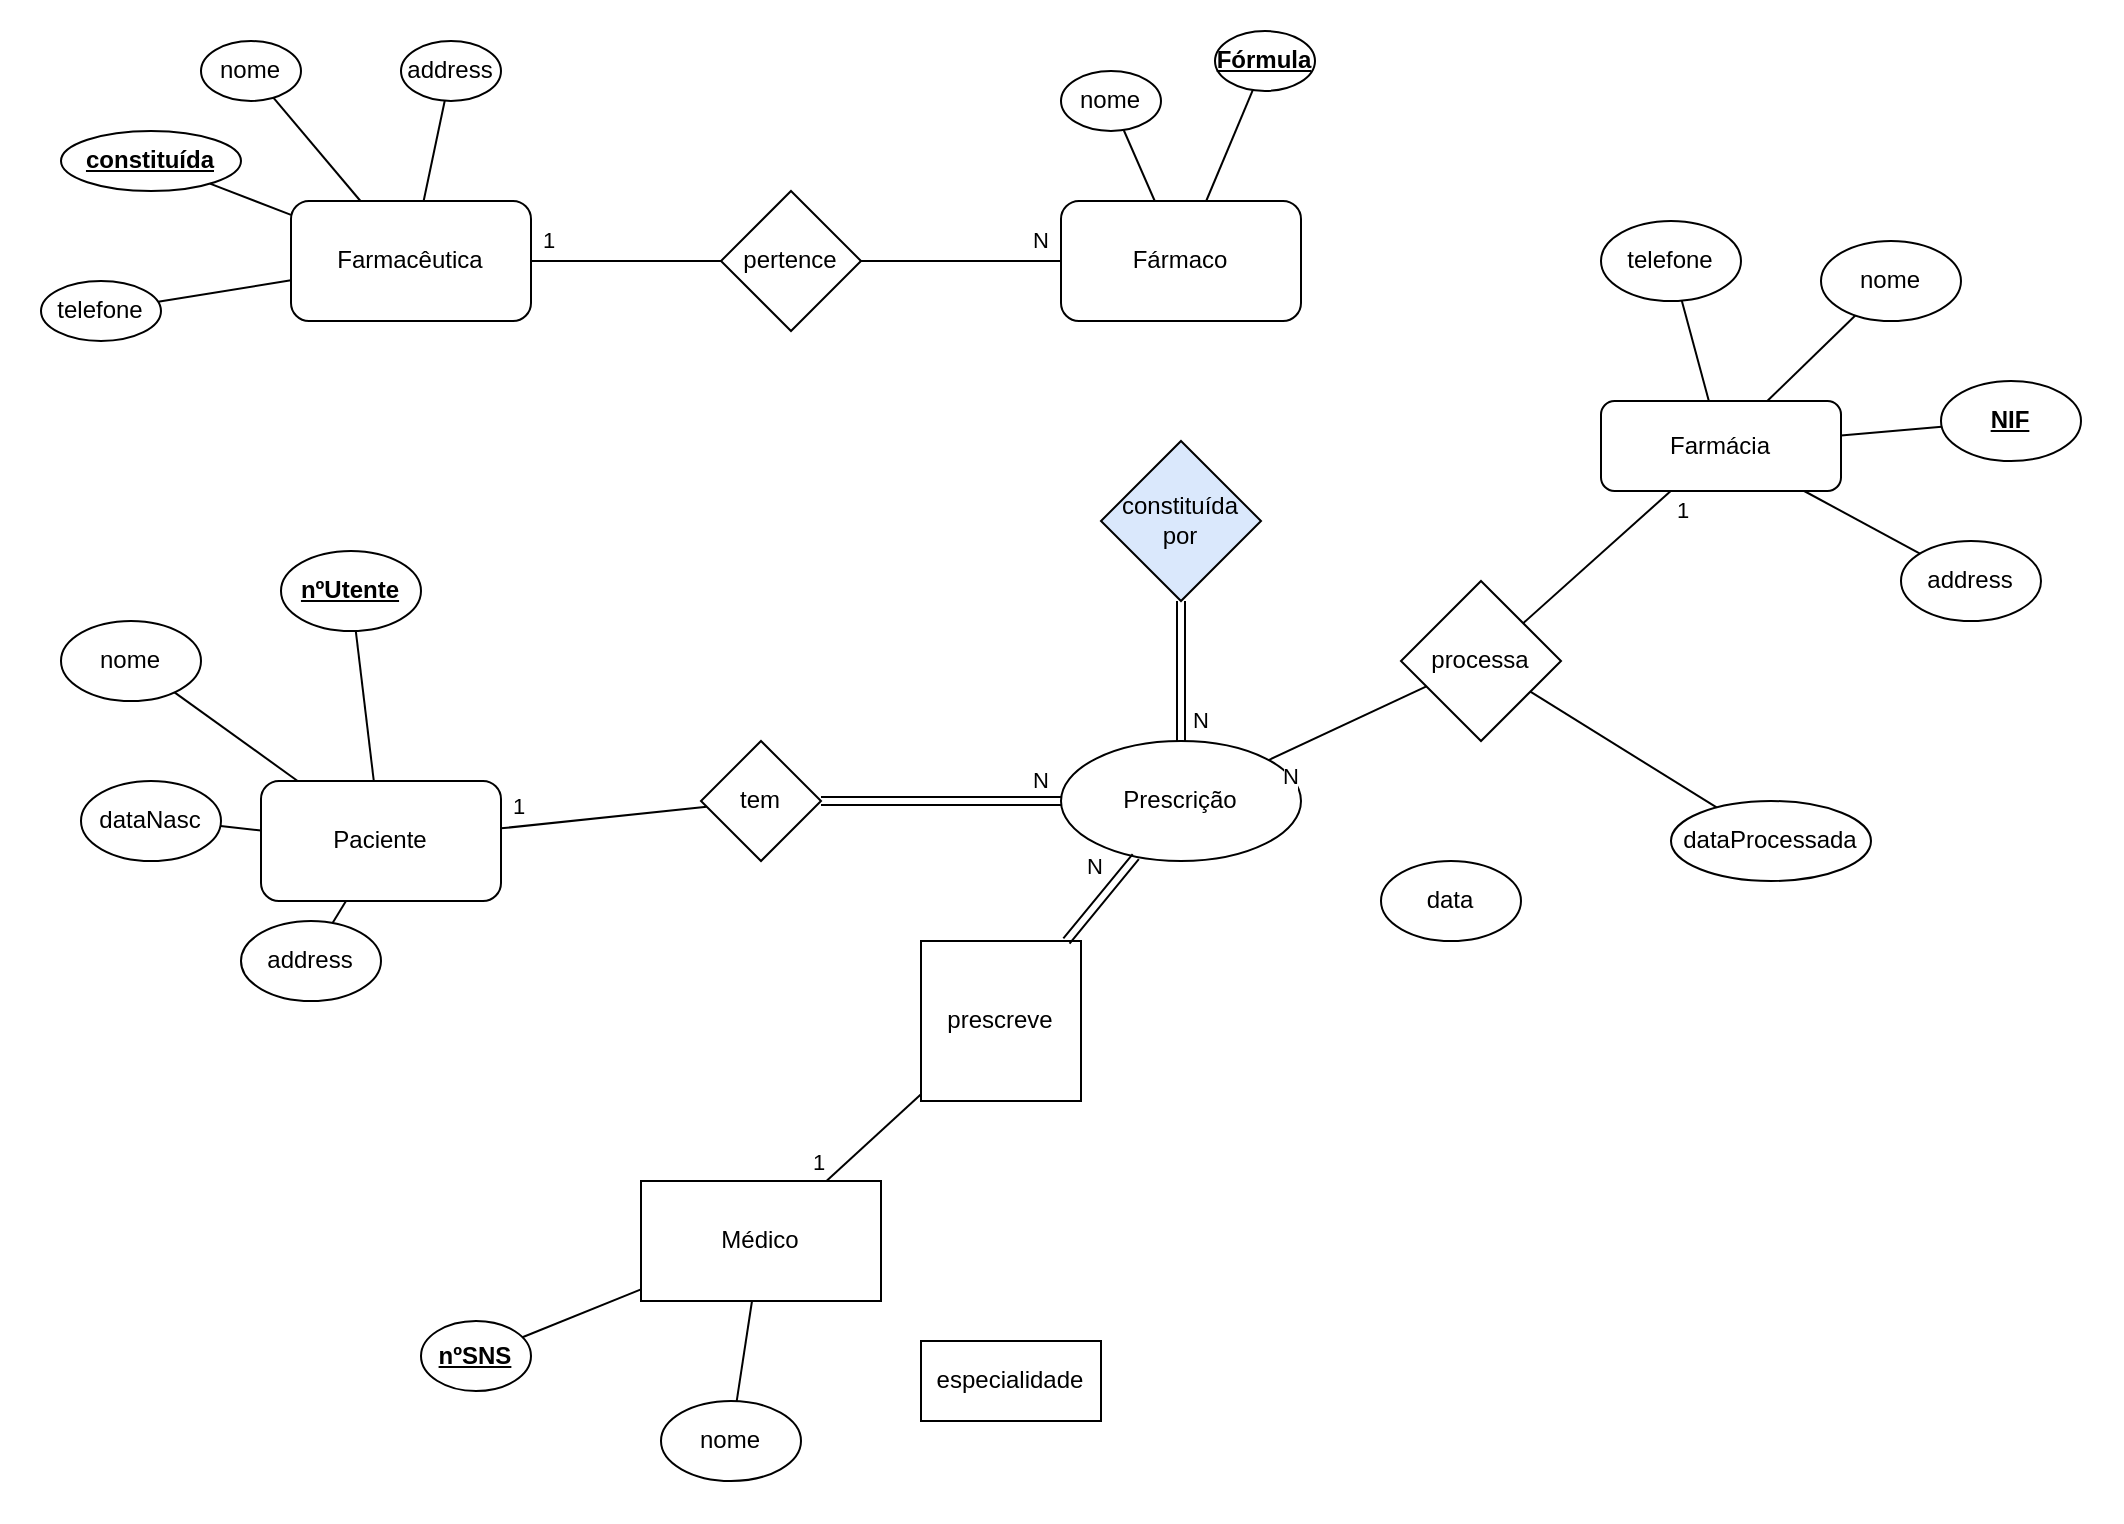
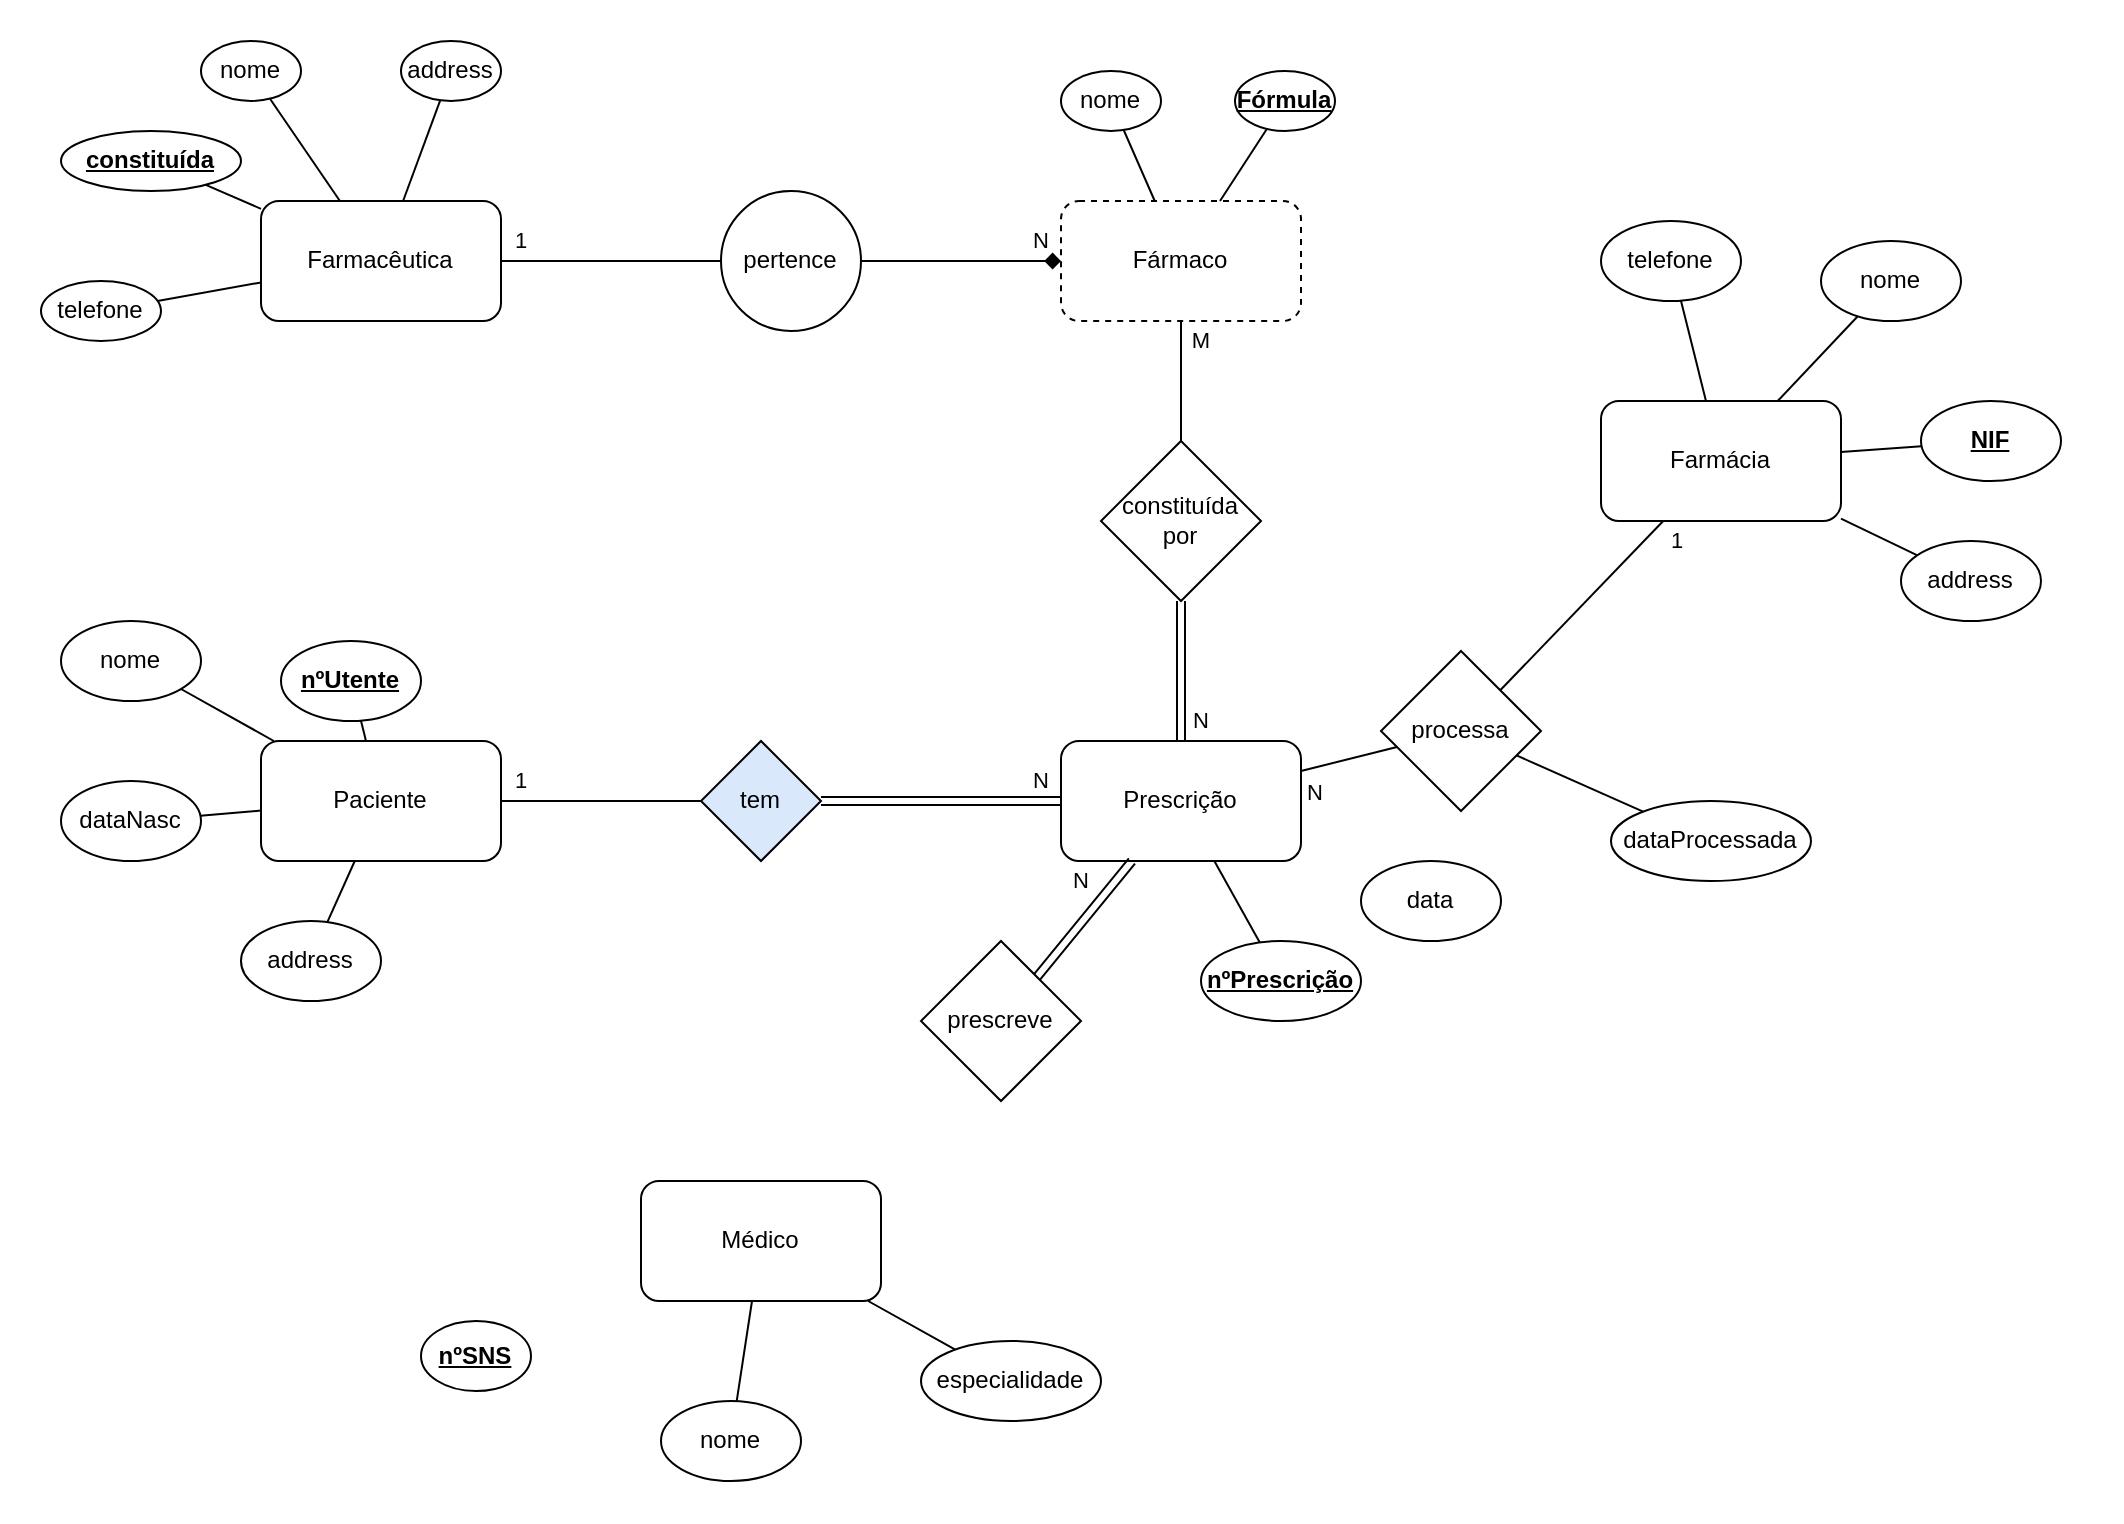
node "Fórmula": moved (1265, 61) -> (1285, 101)
node "Farmacêutica": moved (411, 261) -> (381, 261)
node "pertence": shape diamond -> ellipse
edge "pertence" -- "Fármaco": arrowhead none -> diamond
node "Fármaco": style solid -> dashed
edge "Fármaco" -- "constituída por": added, label "M"
node "NIF": moved (2011, 421) -> (1991, 441)
node "Farmácia": size 240x90 -> 240x120
node "constituída por": fillcolor #dae8fc -> #ffffff
node "nºUtente": moved (351, 591) -> (351, 681)
node "processa": moved (1481, 661) -> (1461, 731)
node "tem": fillcolor #ffffff -> #dae8fc
node "Prescrição": shape ellipse -> rounded rectangle
node "dataNasc": moved (151, 821) -> (131, 821)
node "Paciente": moved (381, 841) -> (381, 801)
node "dataProcessada": moved (1771, 841) -> (1711, 841)
node "data": moved (1451, 901) -> (1431, 901)
edge "Prescrição" -- "nºPrescrição": added
node "nºPrescrição": added
node "prescreve": shape rectangle -> diamond
edge "prescreve" -- "Médico": removed, label "1"
node "Médico": shape rectangle -> rounded rectangle
edge "Médico" -- "nºSNS": removed
edge "Médico" -- "especialidade": added
node "especialidade": shape rectangle -> ellipse
